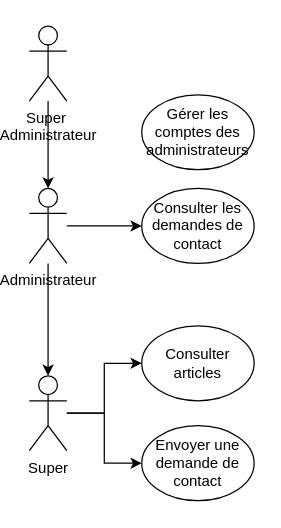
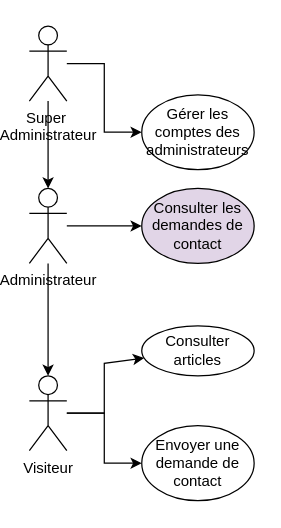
edge "Super Administrateur" -> "Gérer les comptes des administrateurs": added
node "Consulter les demandes de contact": fillcolor #ffffff -> #e1d5e7
node "Consulter articles": size 113x75 -> 113x50
node "Super": label "Super" -> "Visiteur"
